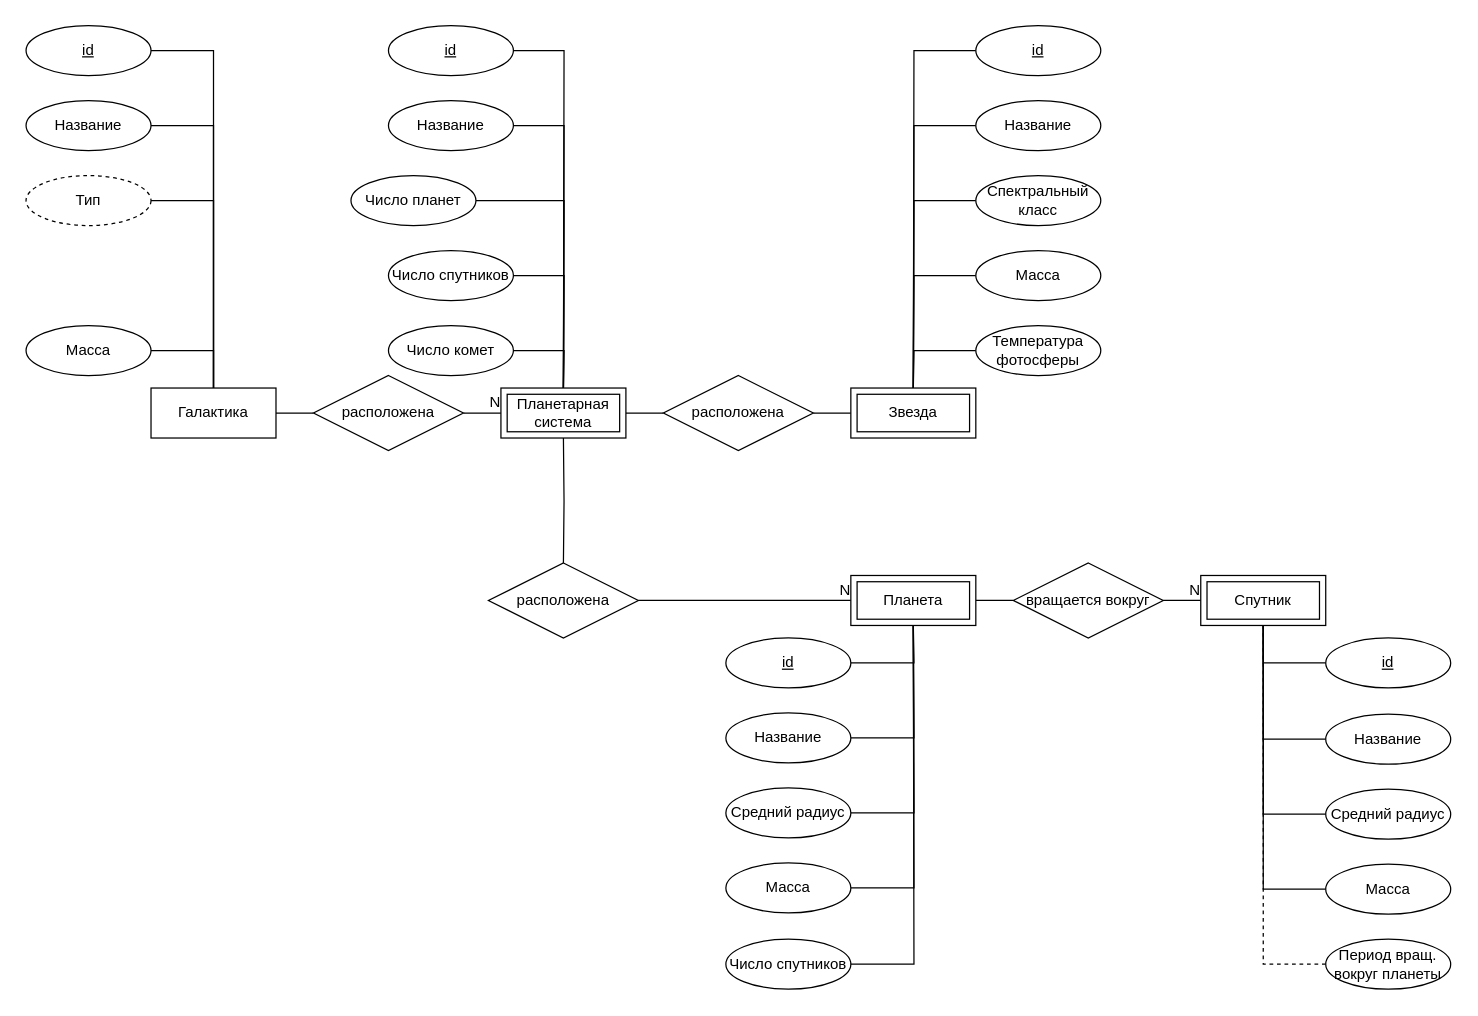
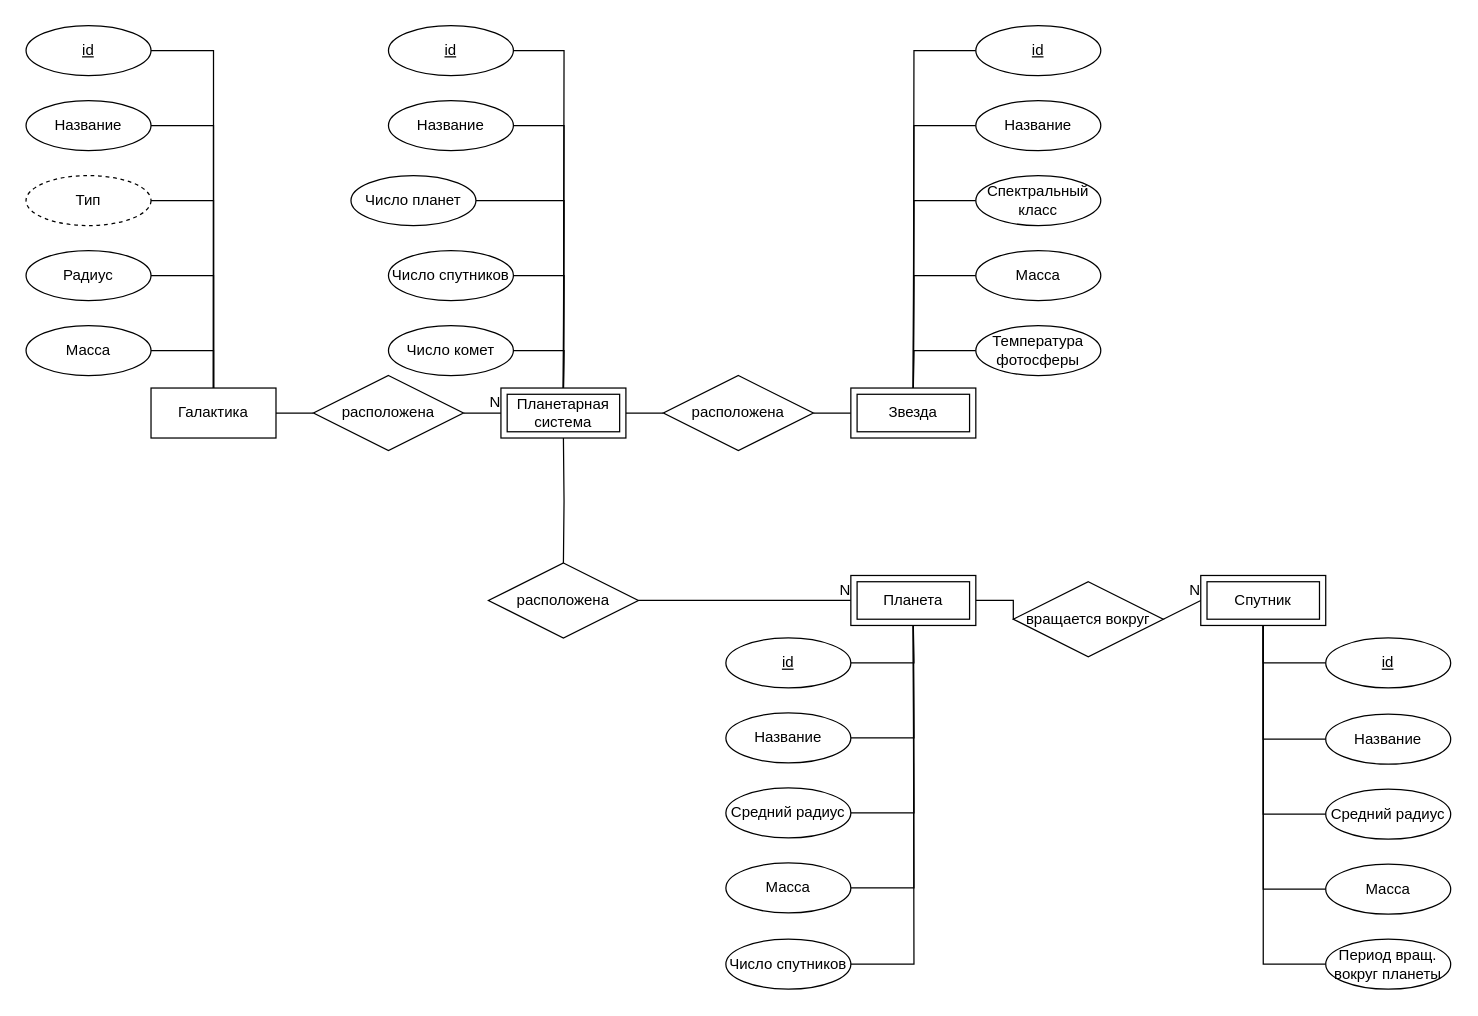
node "Радиус": added
edge "Радиус" -- "Галактика": added
node "вращается вокруг": moved (1088, 601) -> (1088, 619)
edge "Спутник" -- "Период вращ. вокруг планеты": style dashed -> solid
